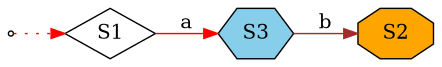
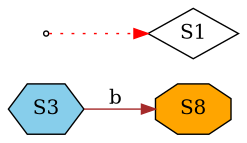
edge "S1" -> "S3": removed, label "a"
node "S2": label "S2" -> "S8"
